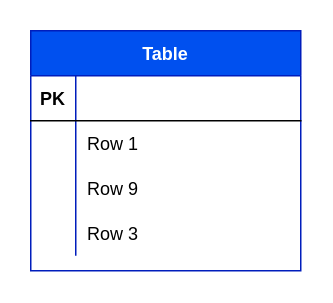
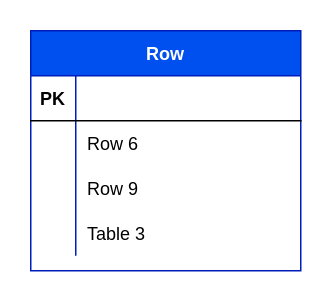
node "Table": label "Table" -> "Row"
node "Row 1": label "Row 1" -> "Row 6"
node "Row 3": label "Row 3" -> "Table 3"
